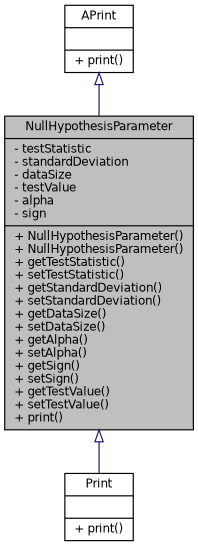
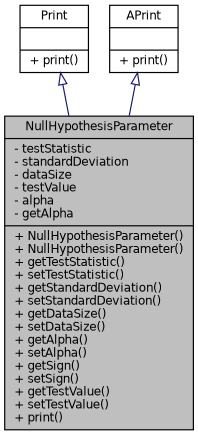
node "NullHypothesisParameter": text "- sign" -> "- getAlpha"
edge "Print" -> "NullHypothesisParameter": reversed
